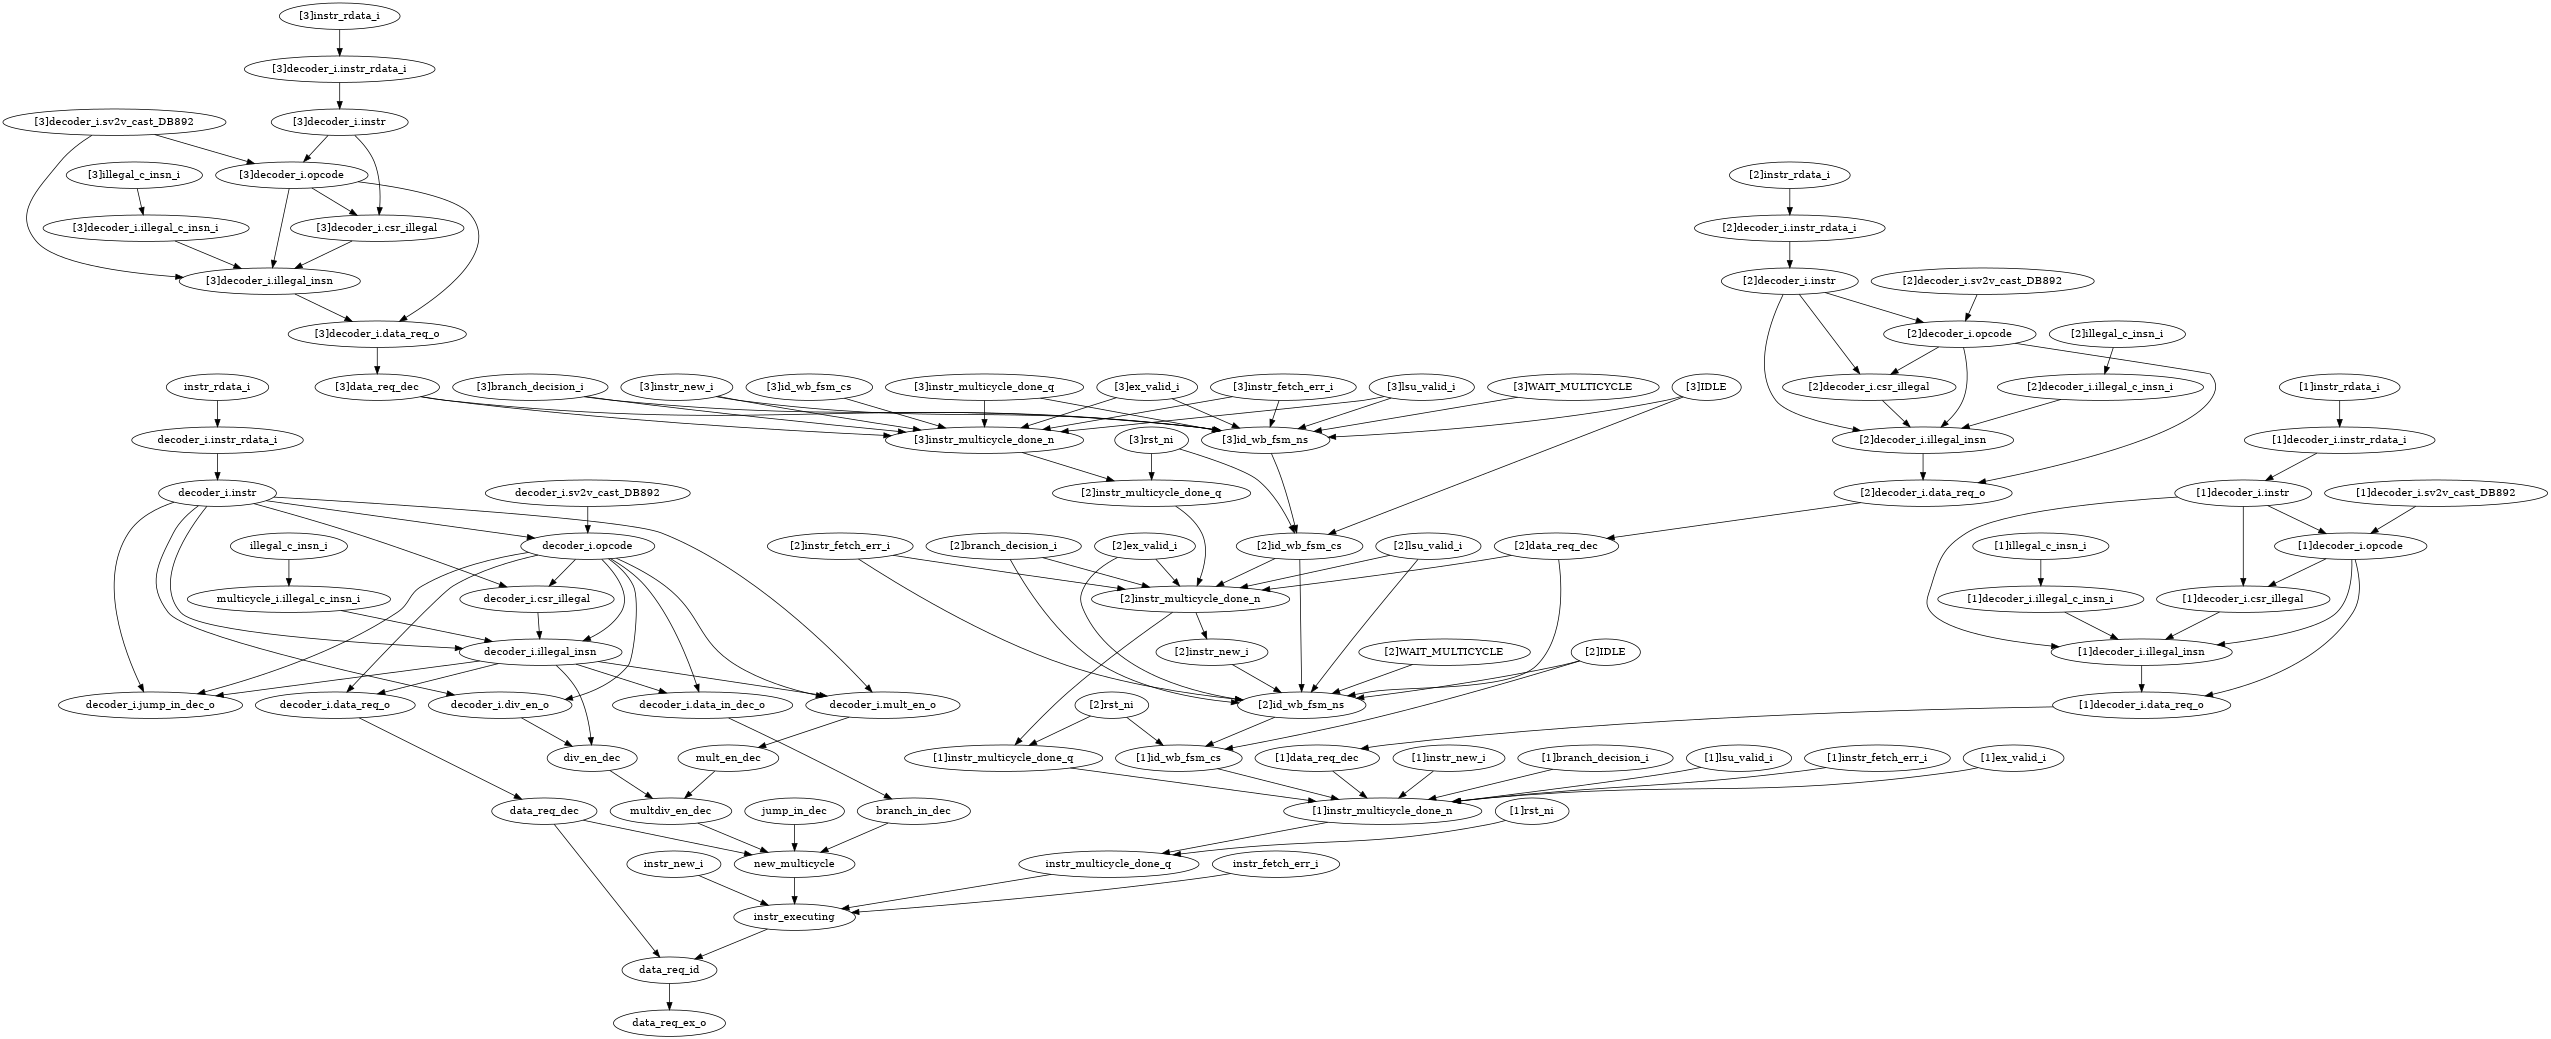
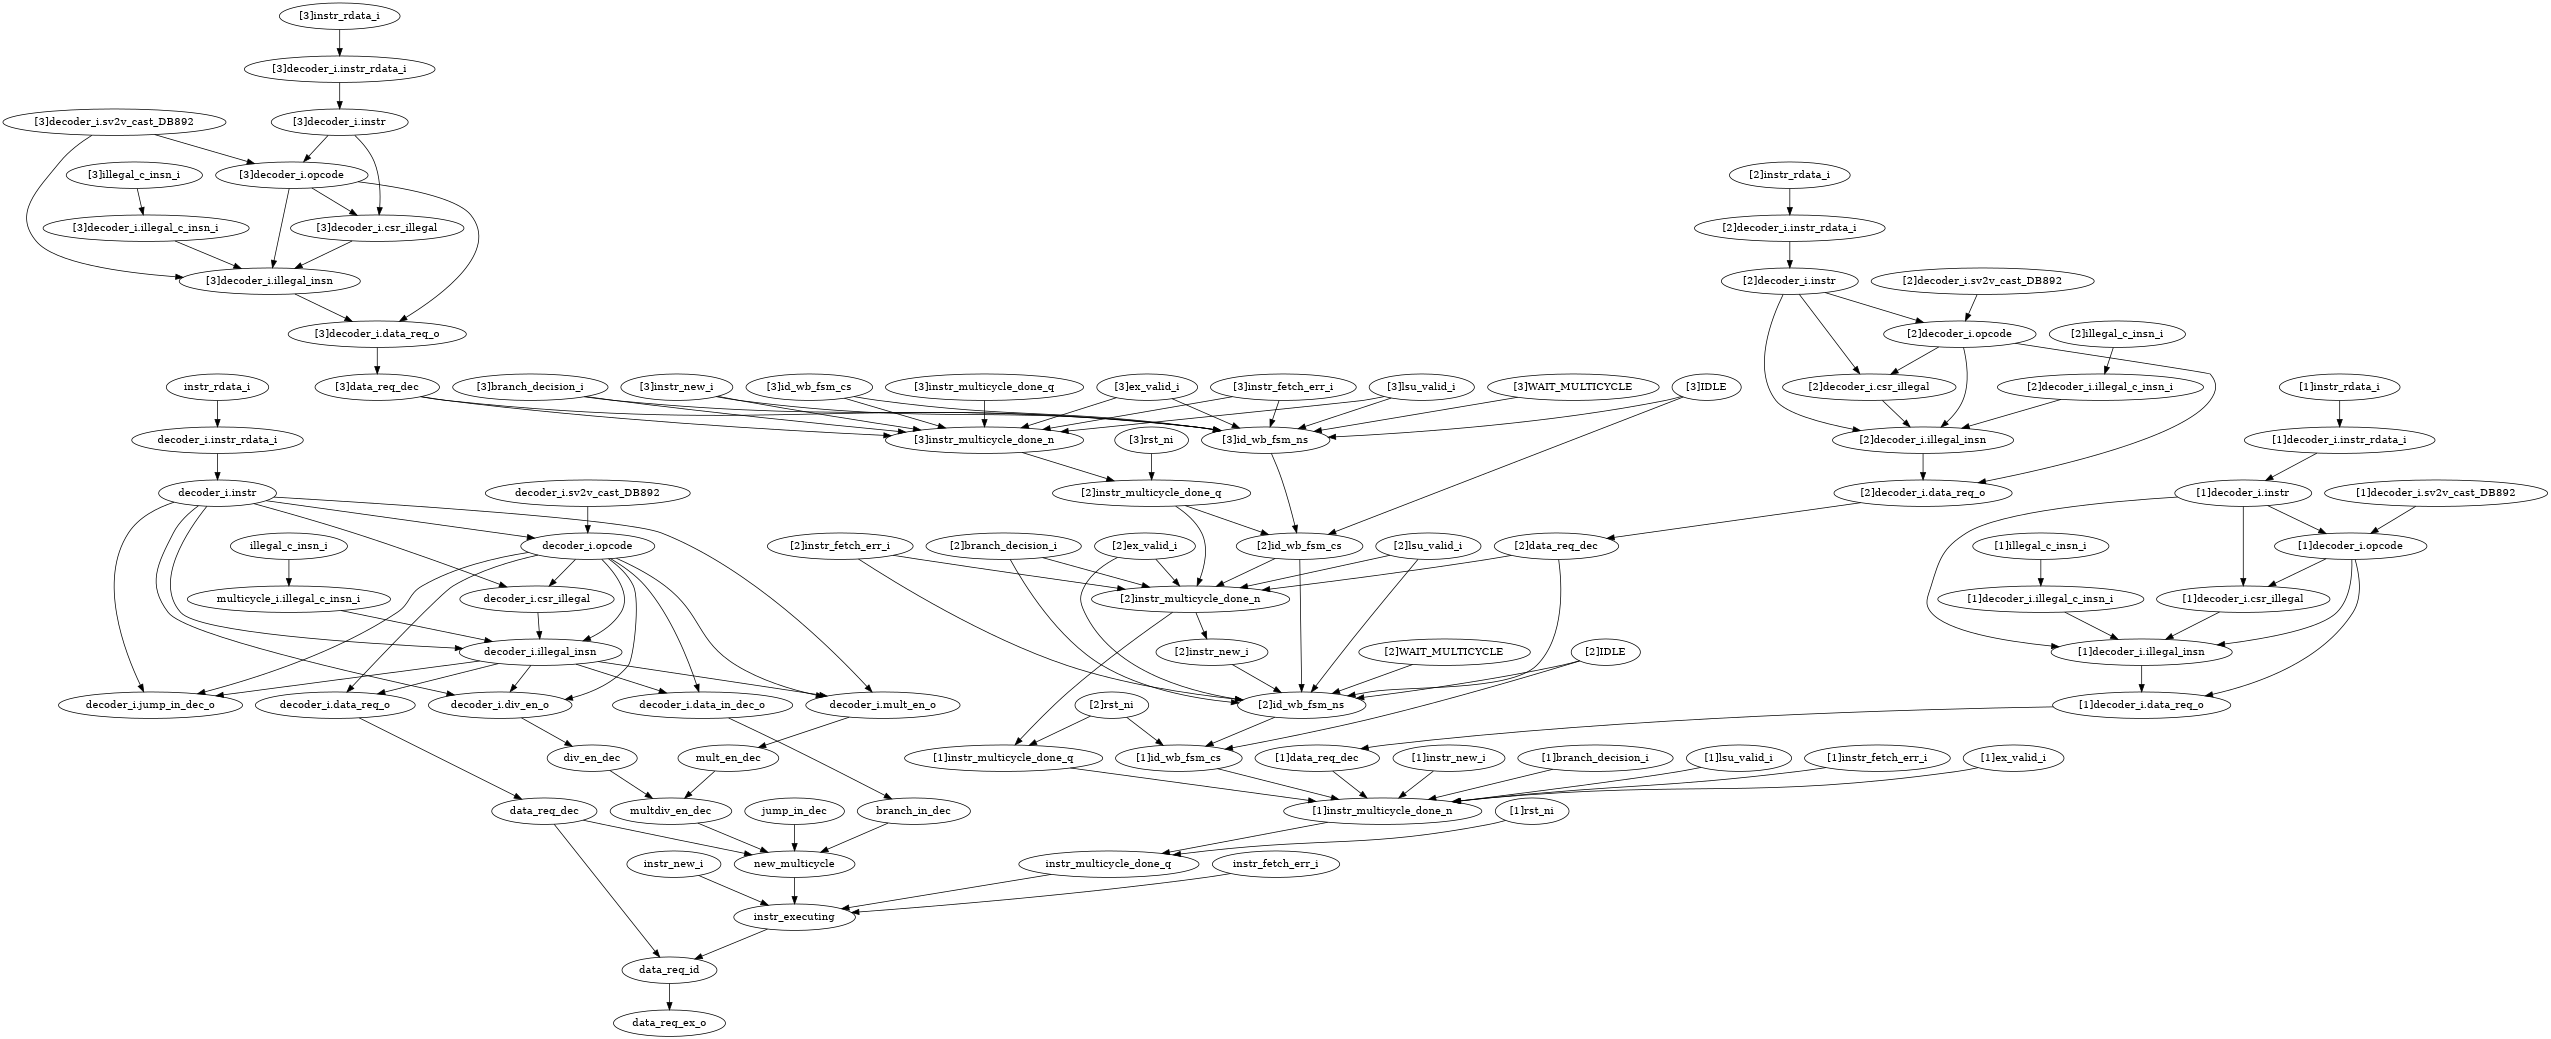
edge "[3]instr_multicycle_done_q" -> "[3]id_wb_fsm_ns": now "[3]id_wb_fsm_cs" -> "[3]id_wb_fsm_ns"
edge "[3]rst_ni" -> "[2]id_wb_fsm_cs": now "[2]instr_multicycle_done_q" -> "[2]id_wb_fsm_cs"
edge "decoder_i.illegal_insn" -> "div_en_dec": now "decoder_i.illegal_insn" -> "decoder_i.div_en_o"
